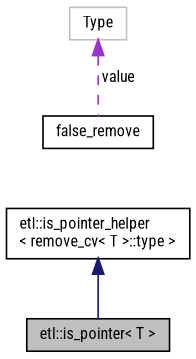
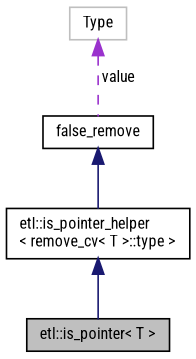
edge "etl::is_pointer_helper < remove_cv< T >::type >" -> "false_remove": added
